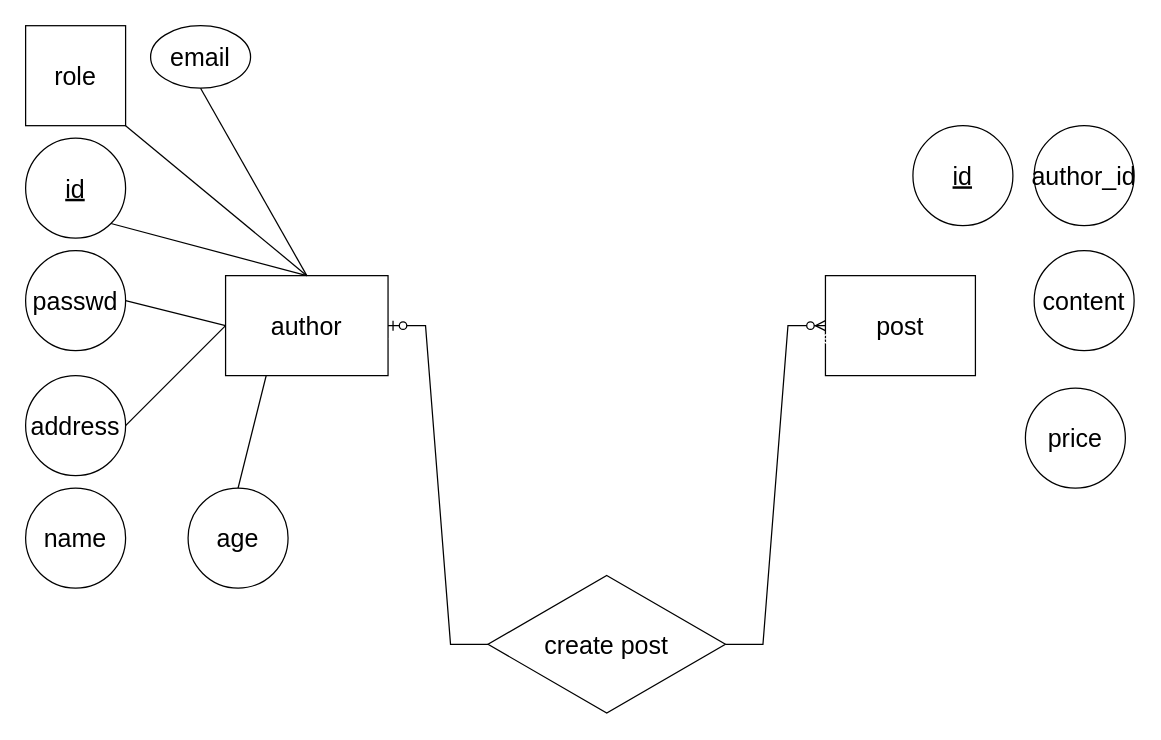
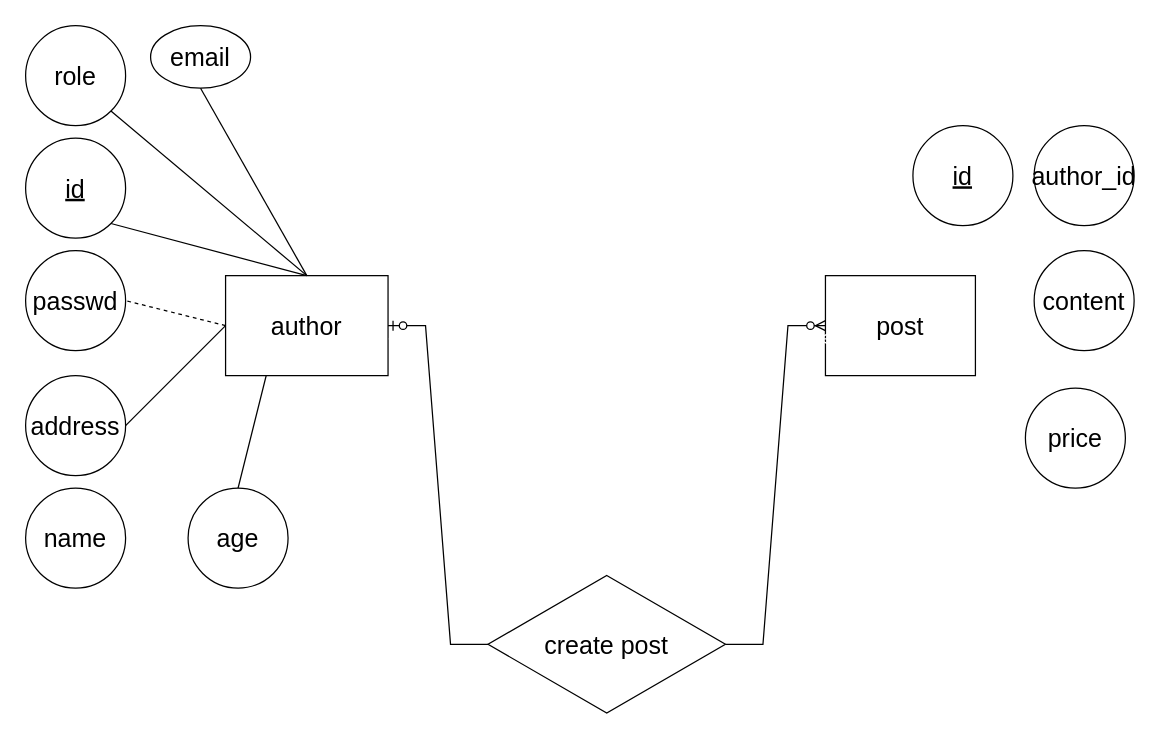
node "role": shape rectangle -> ellipse
edge "passwd" -- "author": style solid -> dashed
